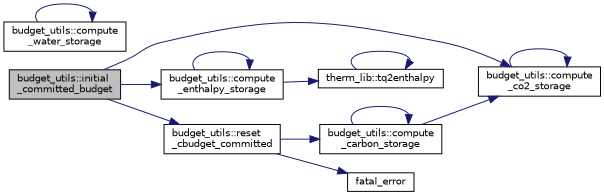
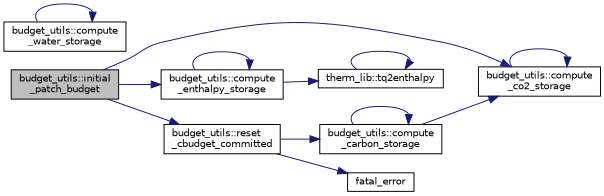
node "budget_utils::initial _committed_budget": label "budget_utils::initial _committed_budget" -> "budget_utils::initial _patch_budget"
